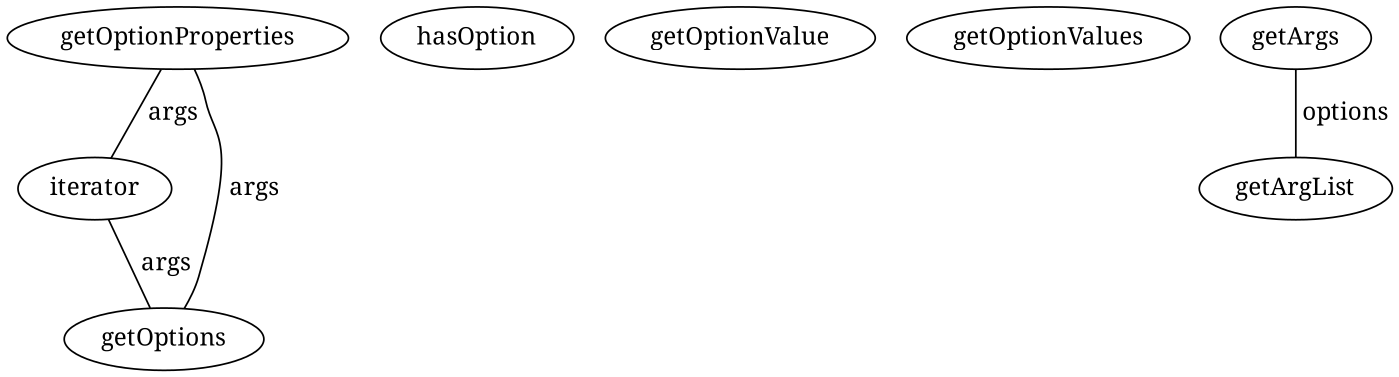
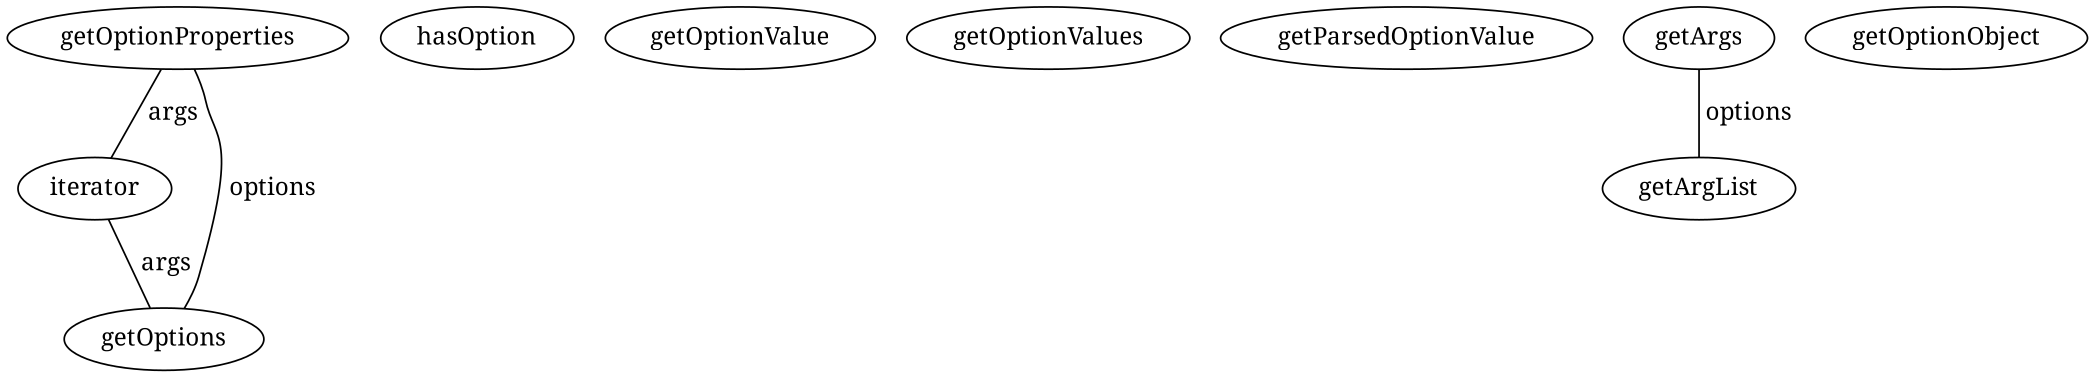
node "getParsedOptionValue": added
node "getOptionObject": added
edge "getOptionProperties" -- "getOptions": label " args" -> " options"
